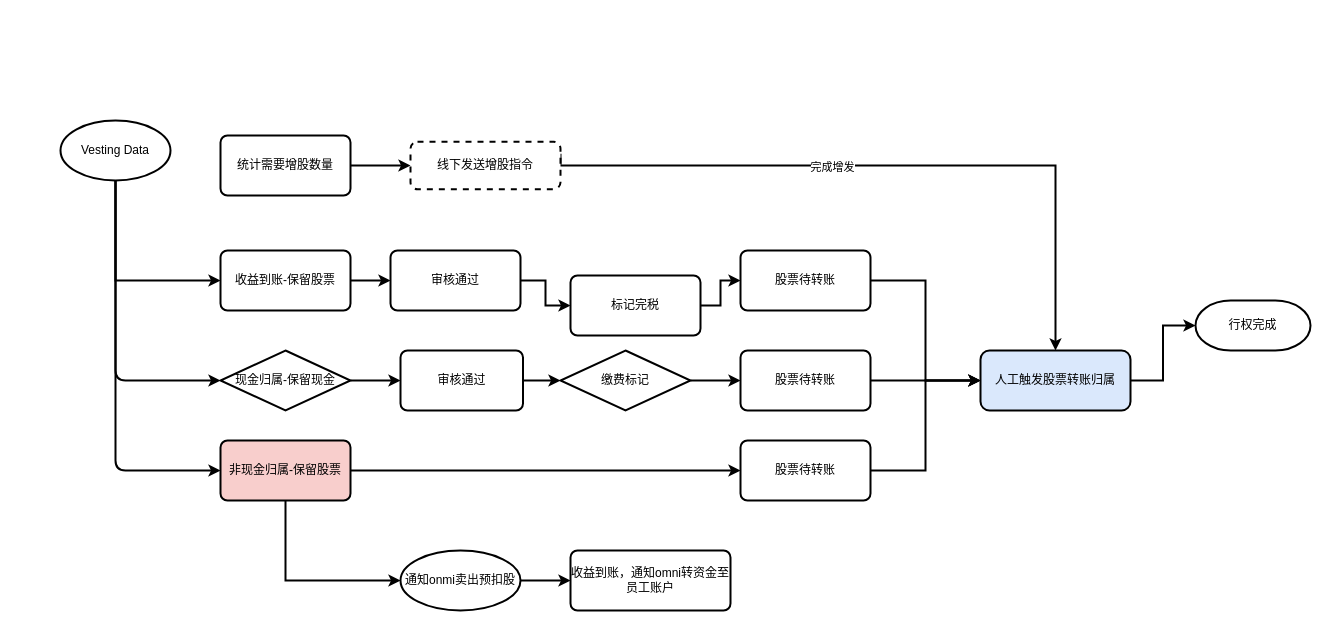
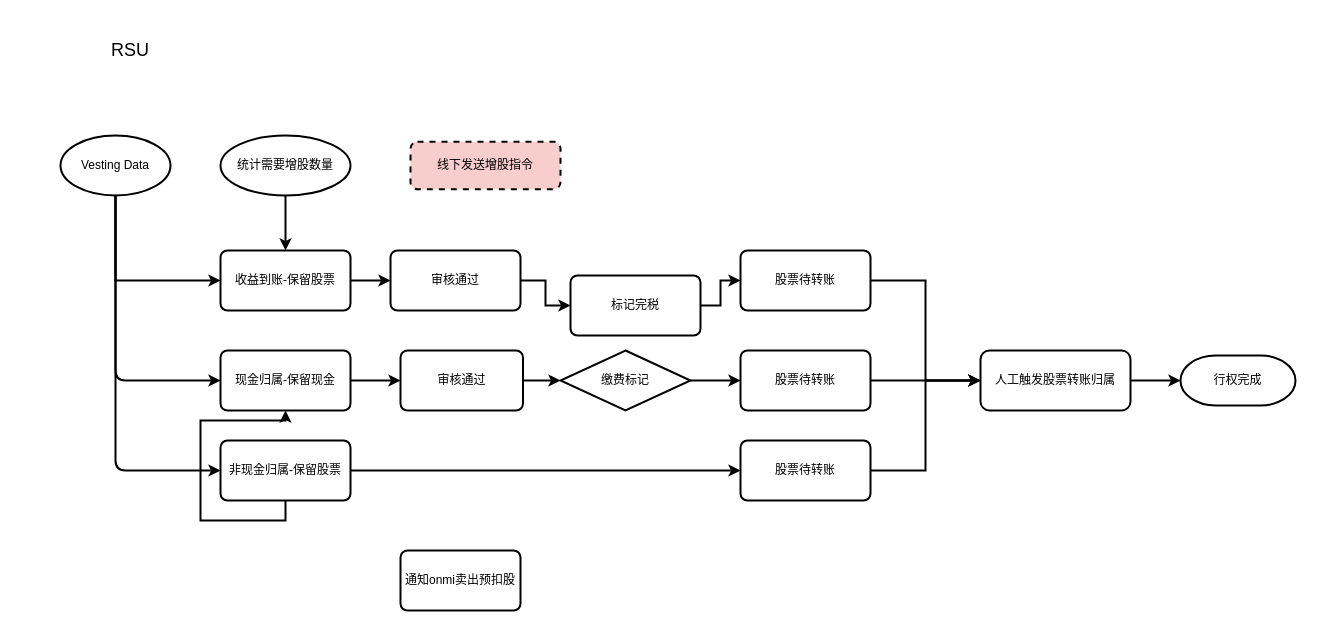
node "RSU": added
node "Vesting Data": moved (116, 151) -> (116, 166)
node "统计需要增股数量": shape rounded rectangle -> ellipse
edge "统计需要增股数量" -> "线下发送增股指令": now "统计需要增股数量" -> "收益到账-保留股票"
node "线下发送增股指令": fillcolor #ffffff -> #f8cecc
edge "线下发送增股指令" -> "人工触发股票转账归属": removed, label "完成增发"
node "行权完成": moved (1253, 326) -> (1238, 381)
node "现金归属-保留现金": shape diamond -> rounded rectangle
node "人工触发股票转账归属": fillcolor #dae8fc -> #ffffff
node "非现金归属-保留股票": fillcolor #f8cecc -> #ffffff
edge "非现金归属-保留股票" -> "通知onmi卖出预扣股": now "非现金归属-保留股票" -> "现金归属-保留现金"
node "通知onmi卖出预扣股": shape ellipse -> rounded rectangle
edge "通知onmi卖出预扣股" -> "收益到账，通知omni转资金至员工账户": removed
node "收益到账，通知omni转资金至员工账户": removed
